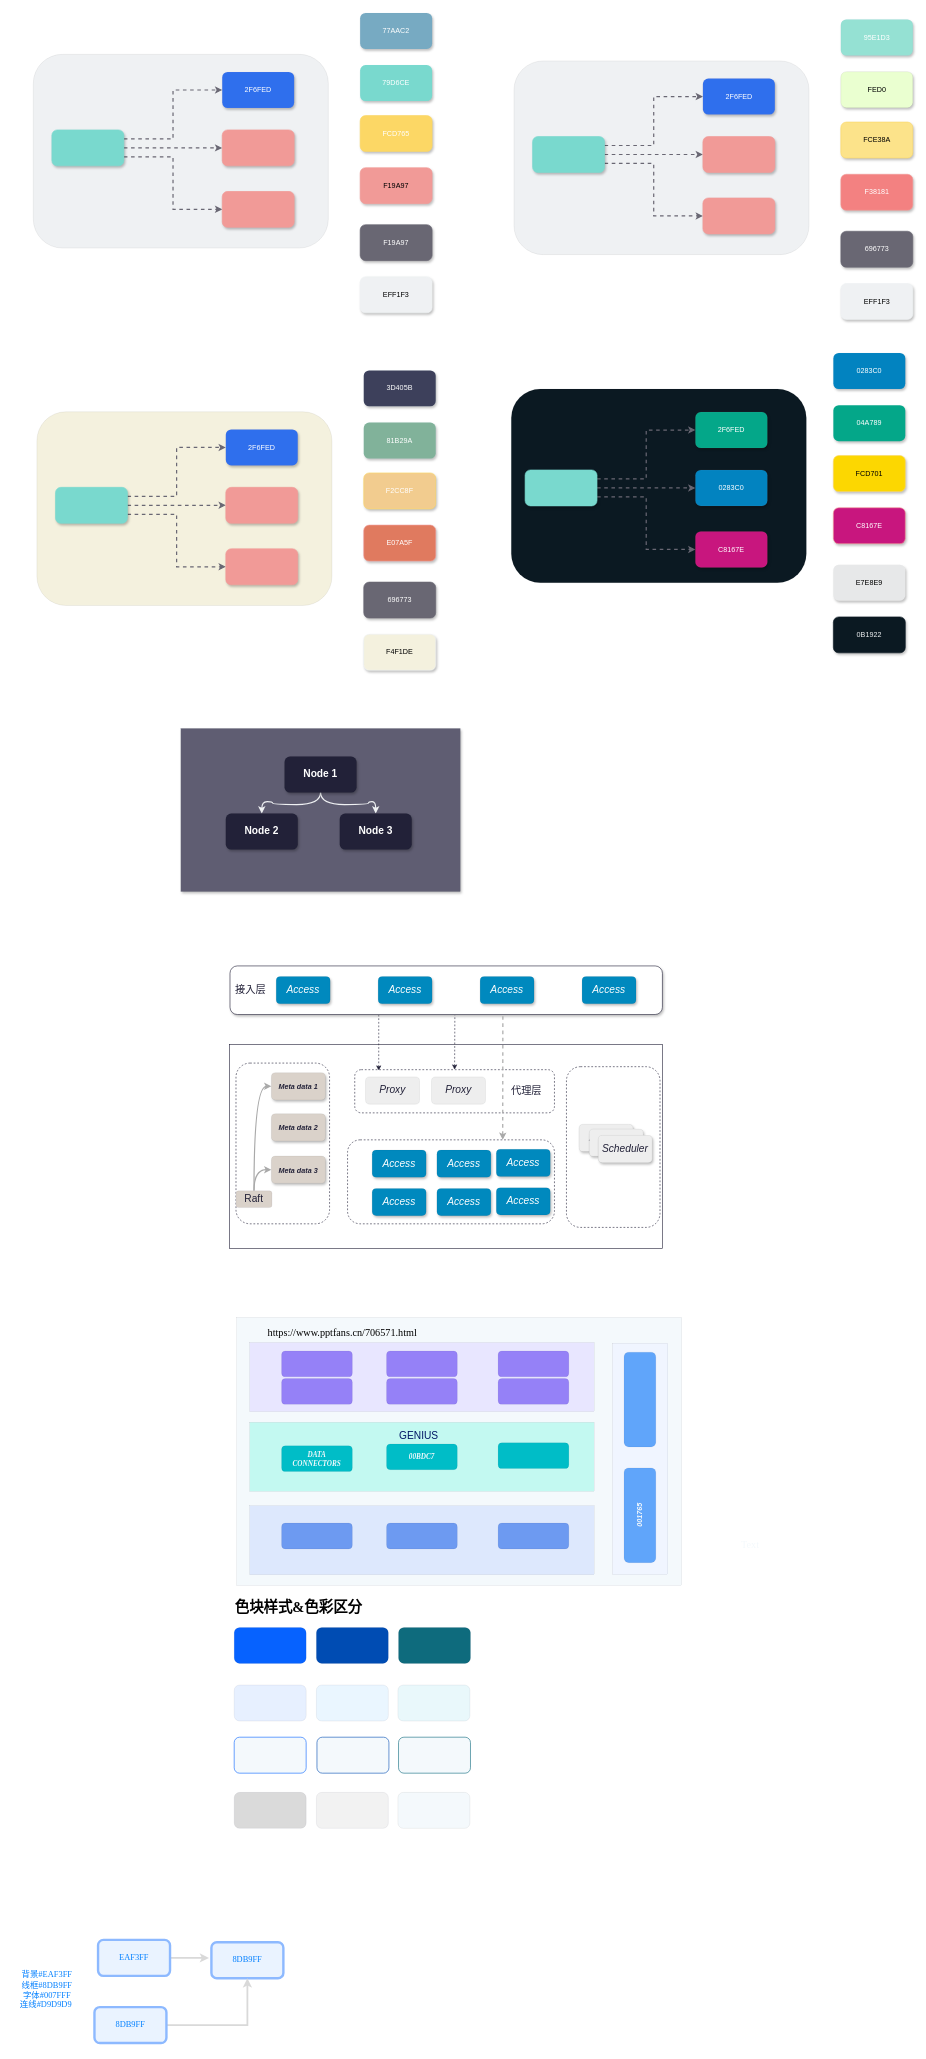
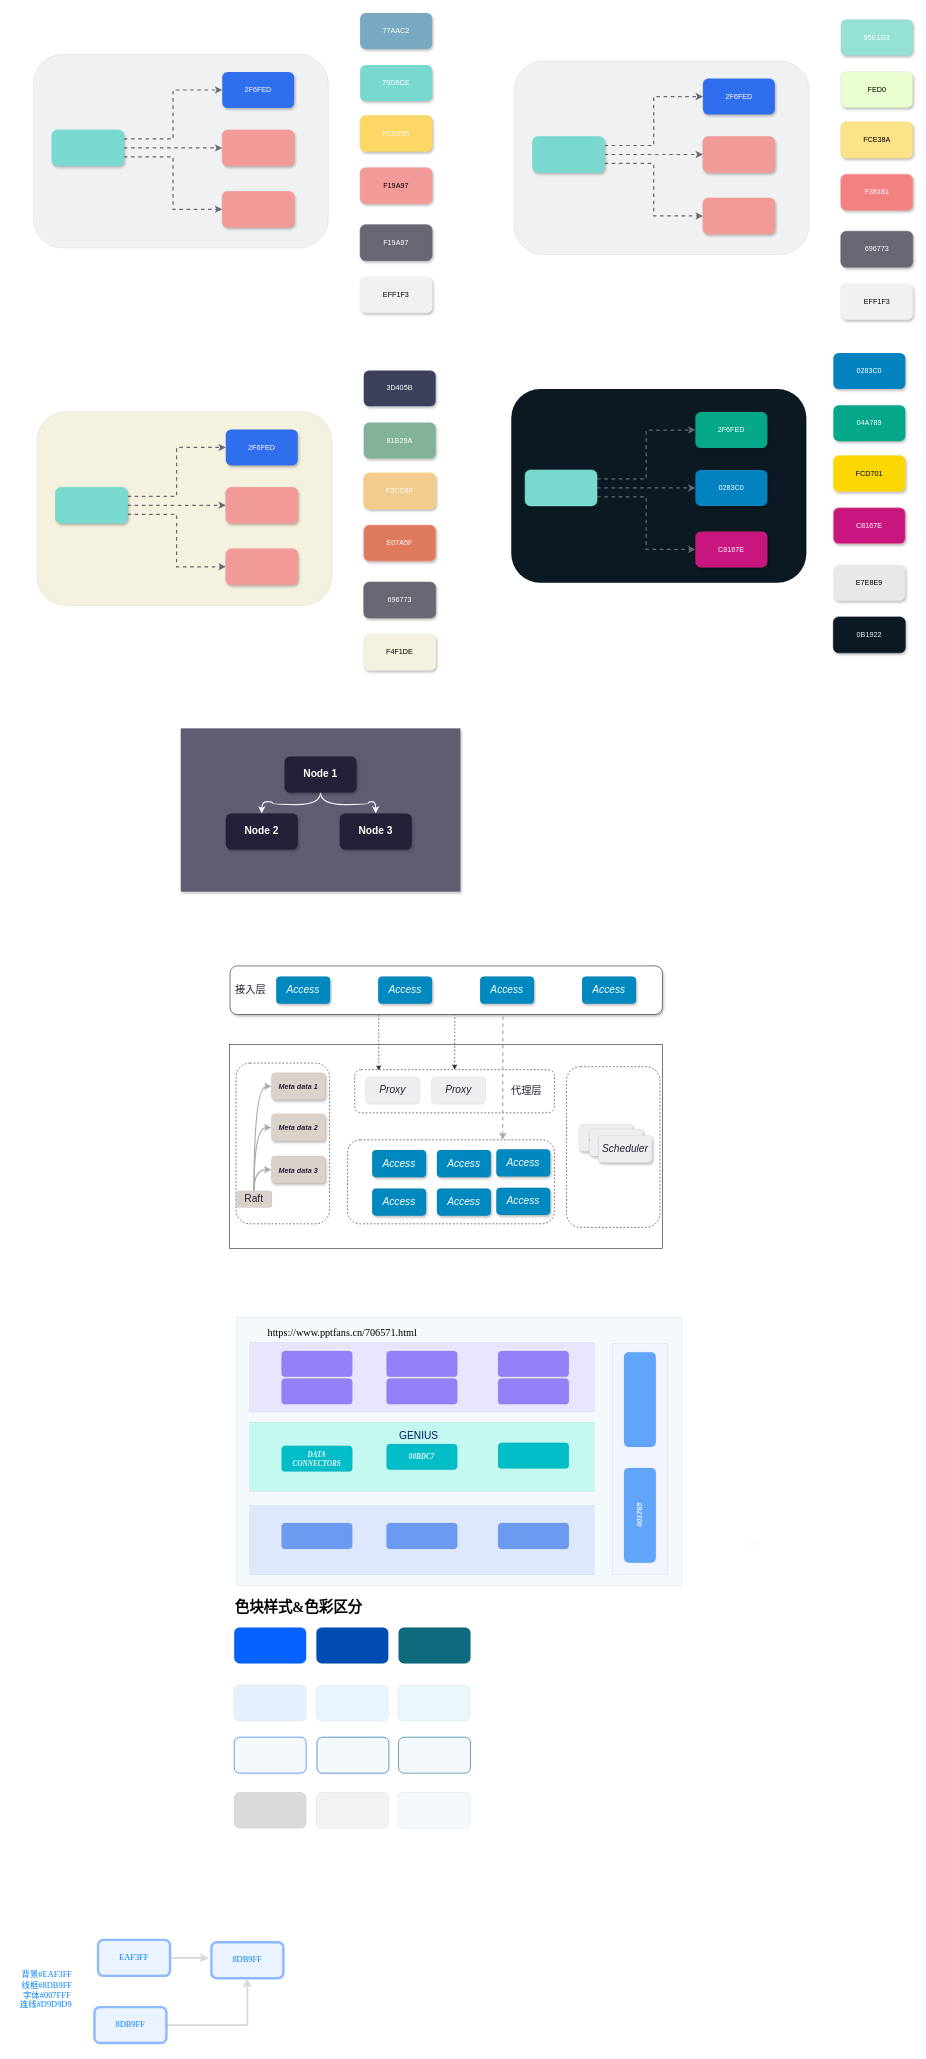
edge "Raft" -> "Meta data 2": added
